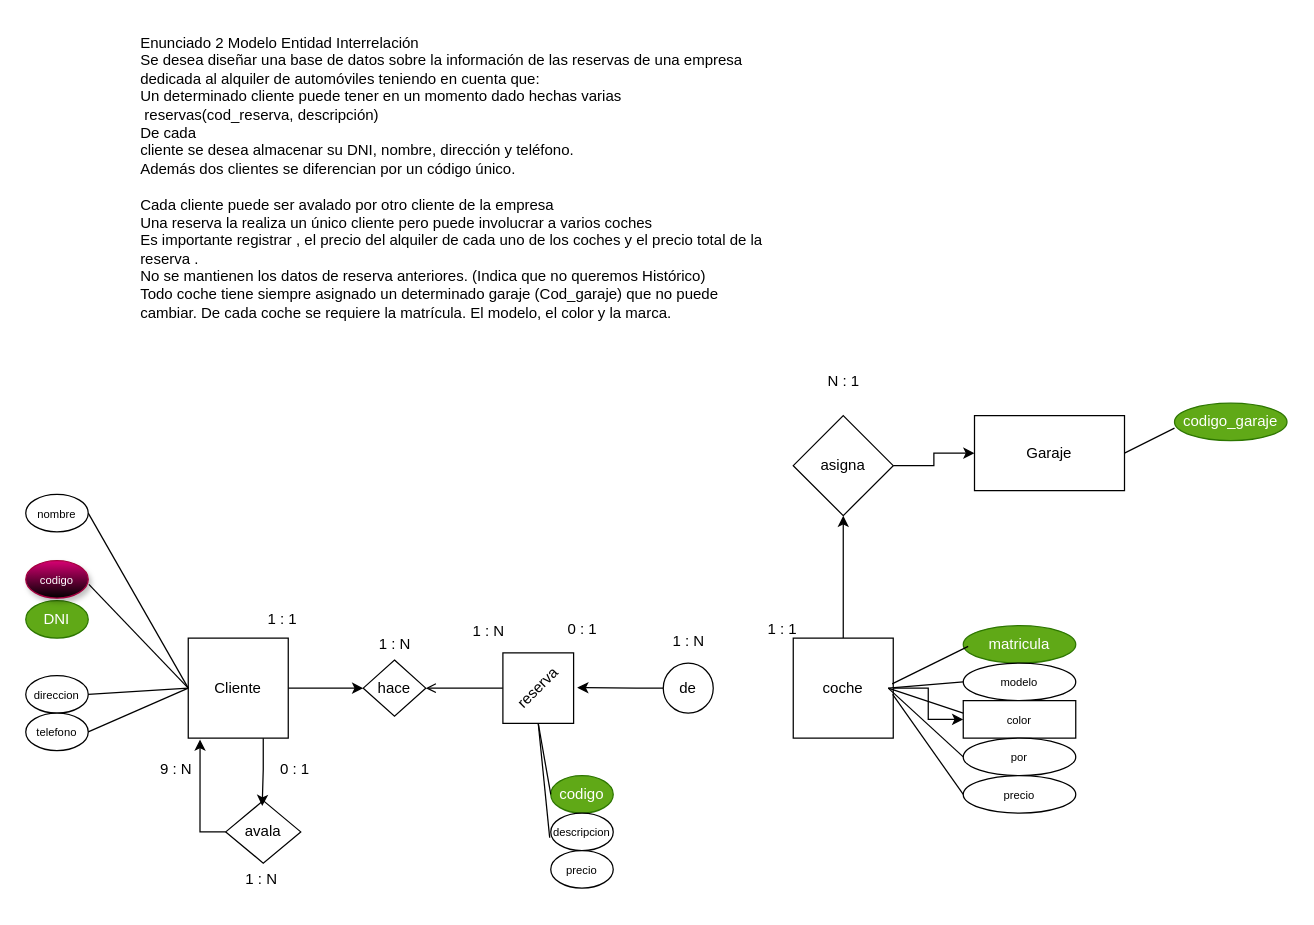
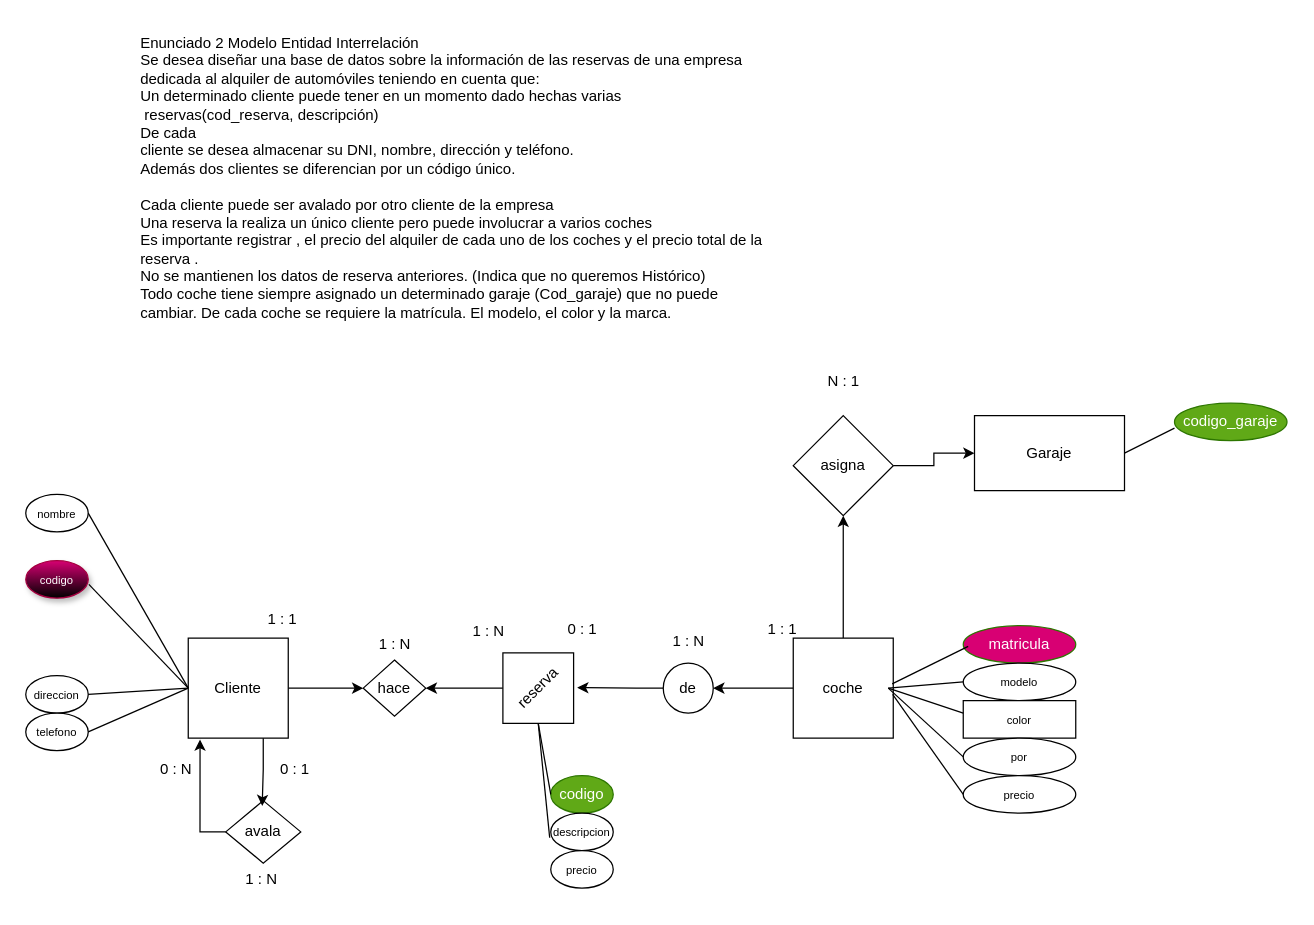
node "DNI": removed
node "matricula": fillcolor #60a917 -> #d80073
edge "reserva" -> "hace": arrowhead open -> classic
edge "coche" -> "color": now "coche" -> "de"
node "9 : N": label "9 : N" -> "0 : N"
